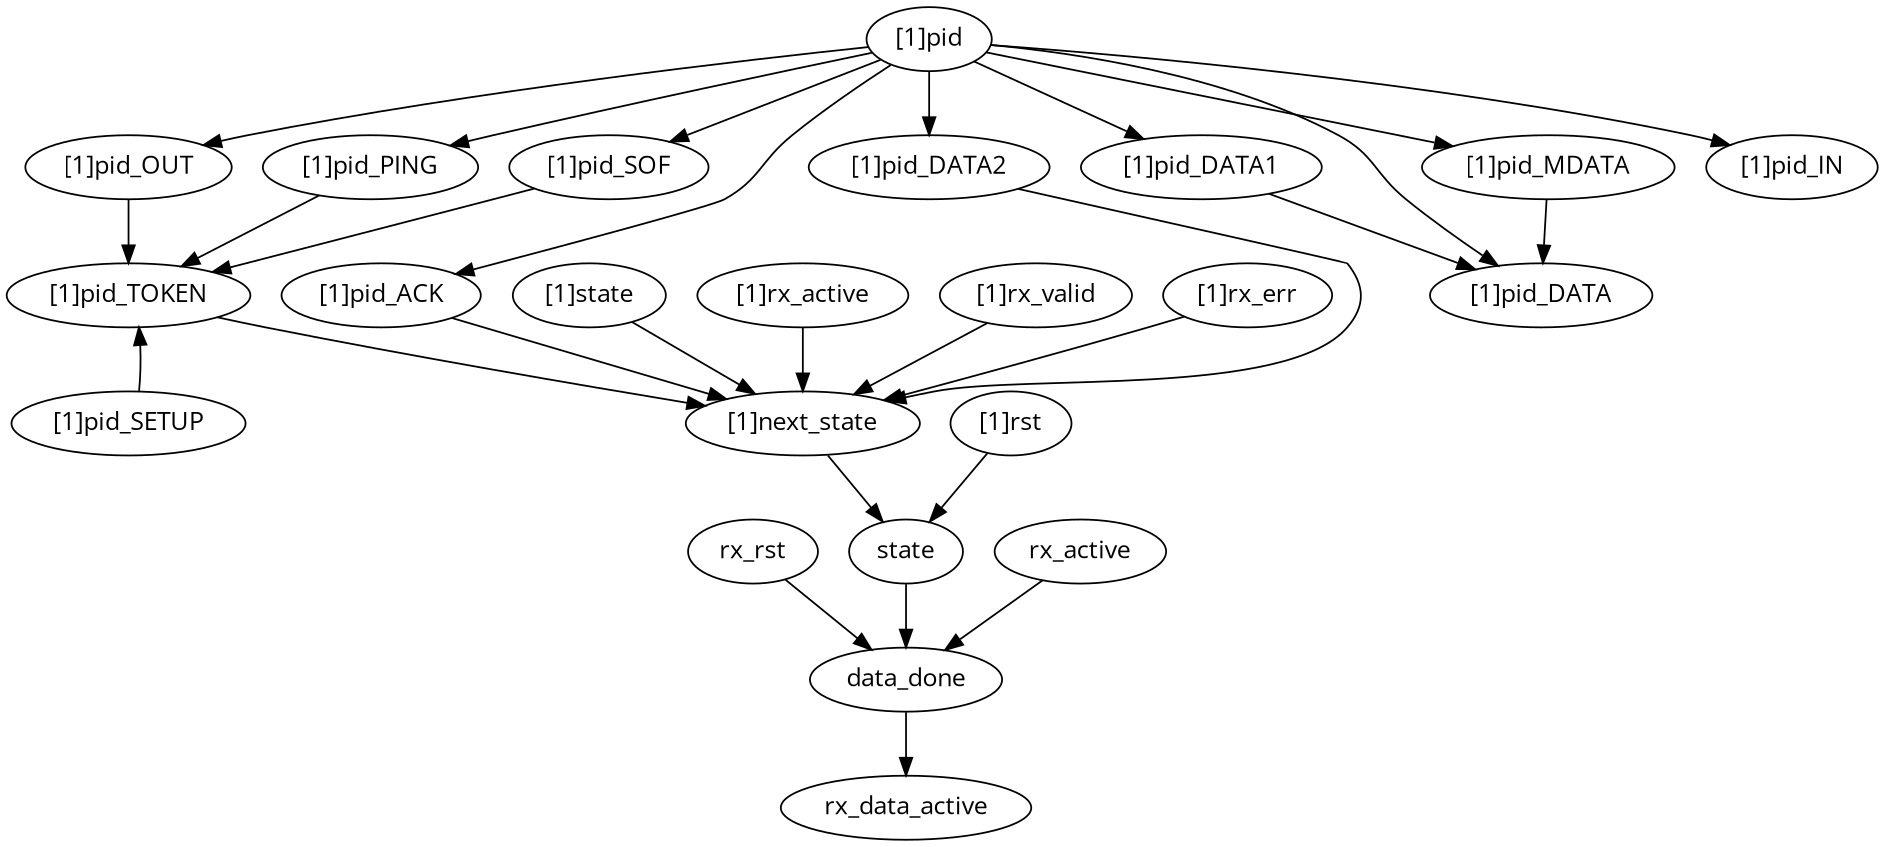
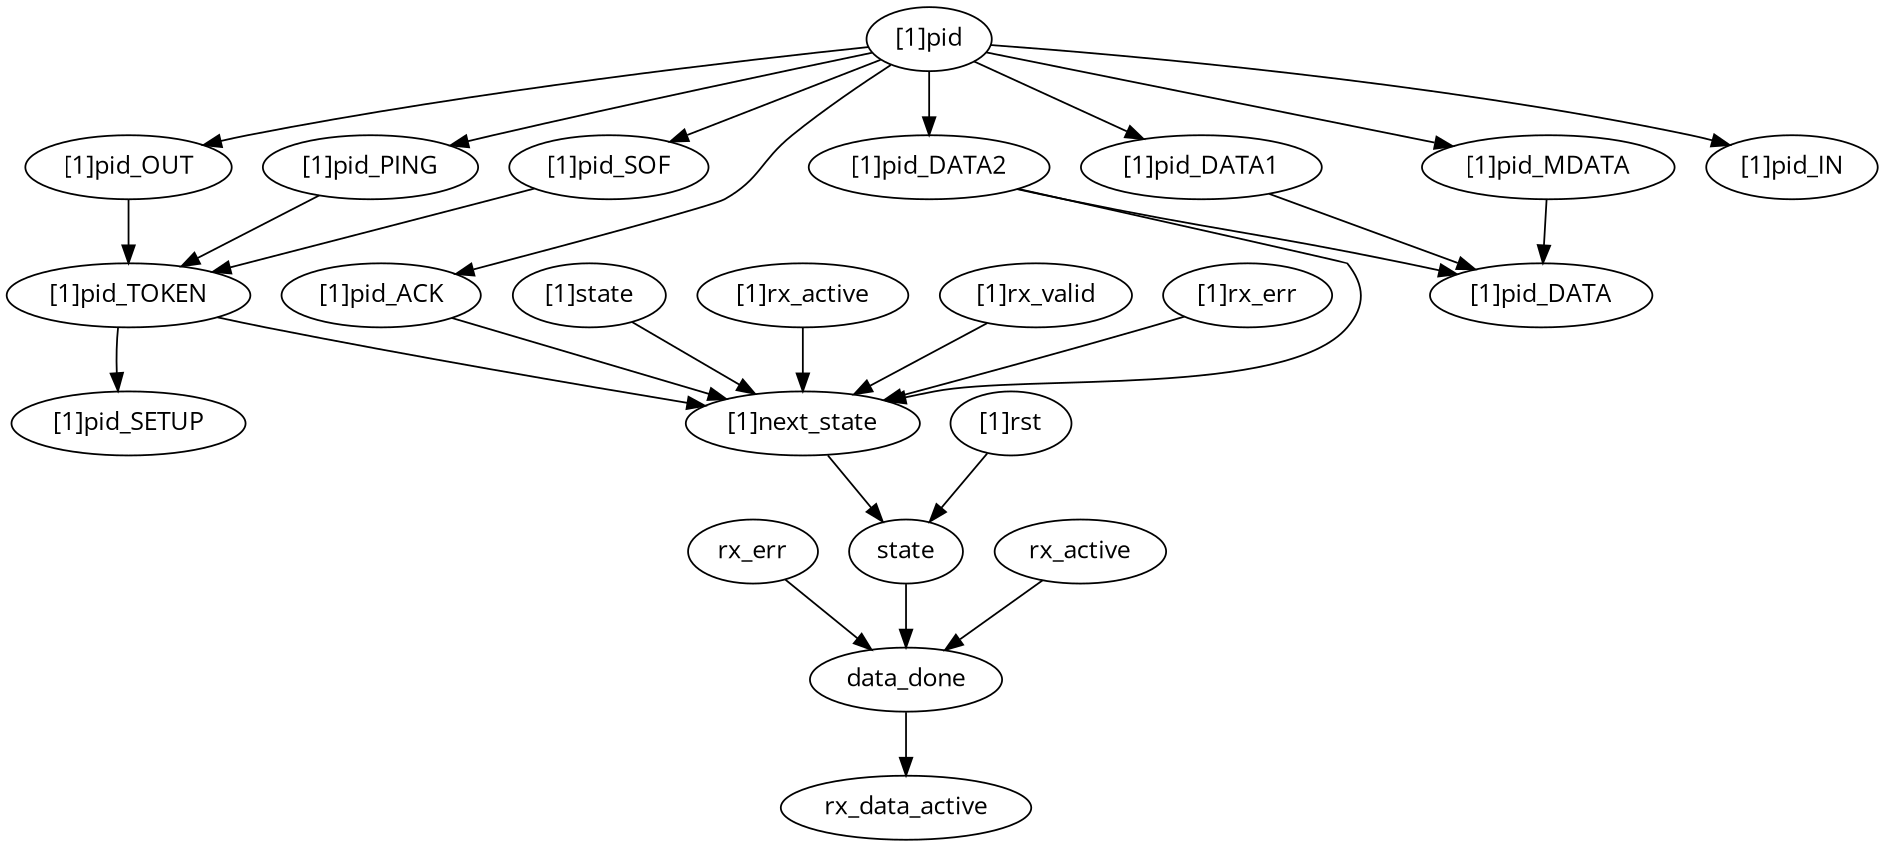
edge "[1]pid" -> "[1]pid_DATA": now "[1]pid_DATA2" -> "[1]pid_DATA"
edge "[1]pid_SETUP" -> "[1]pid_TOKEN": reversed
node "rx_rst": label "rx_rst" -> "rx_err"
